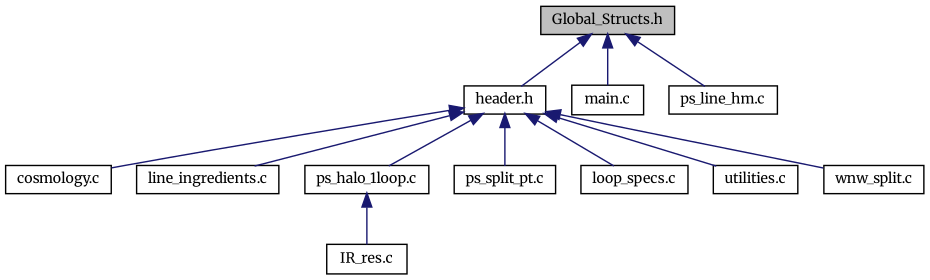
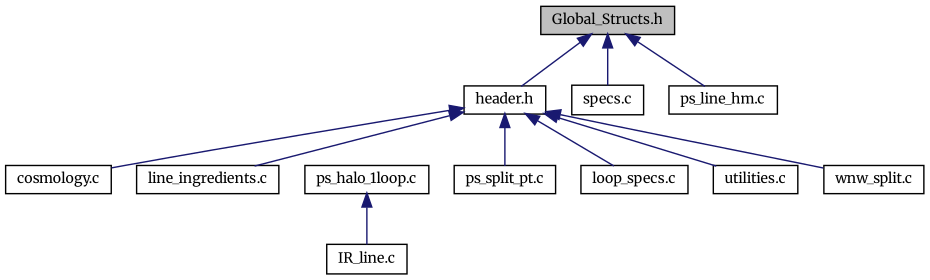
node "main.c": label "main.c" -> "specs.c"
edge "ps_halo_1loop.c" -> "header.h": removed
node "IR_res.c": label "IR_res.c" -> "IR_line.c"
